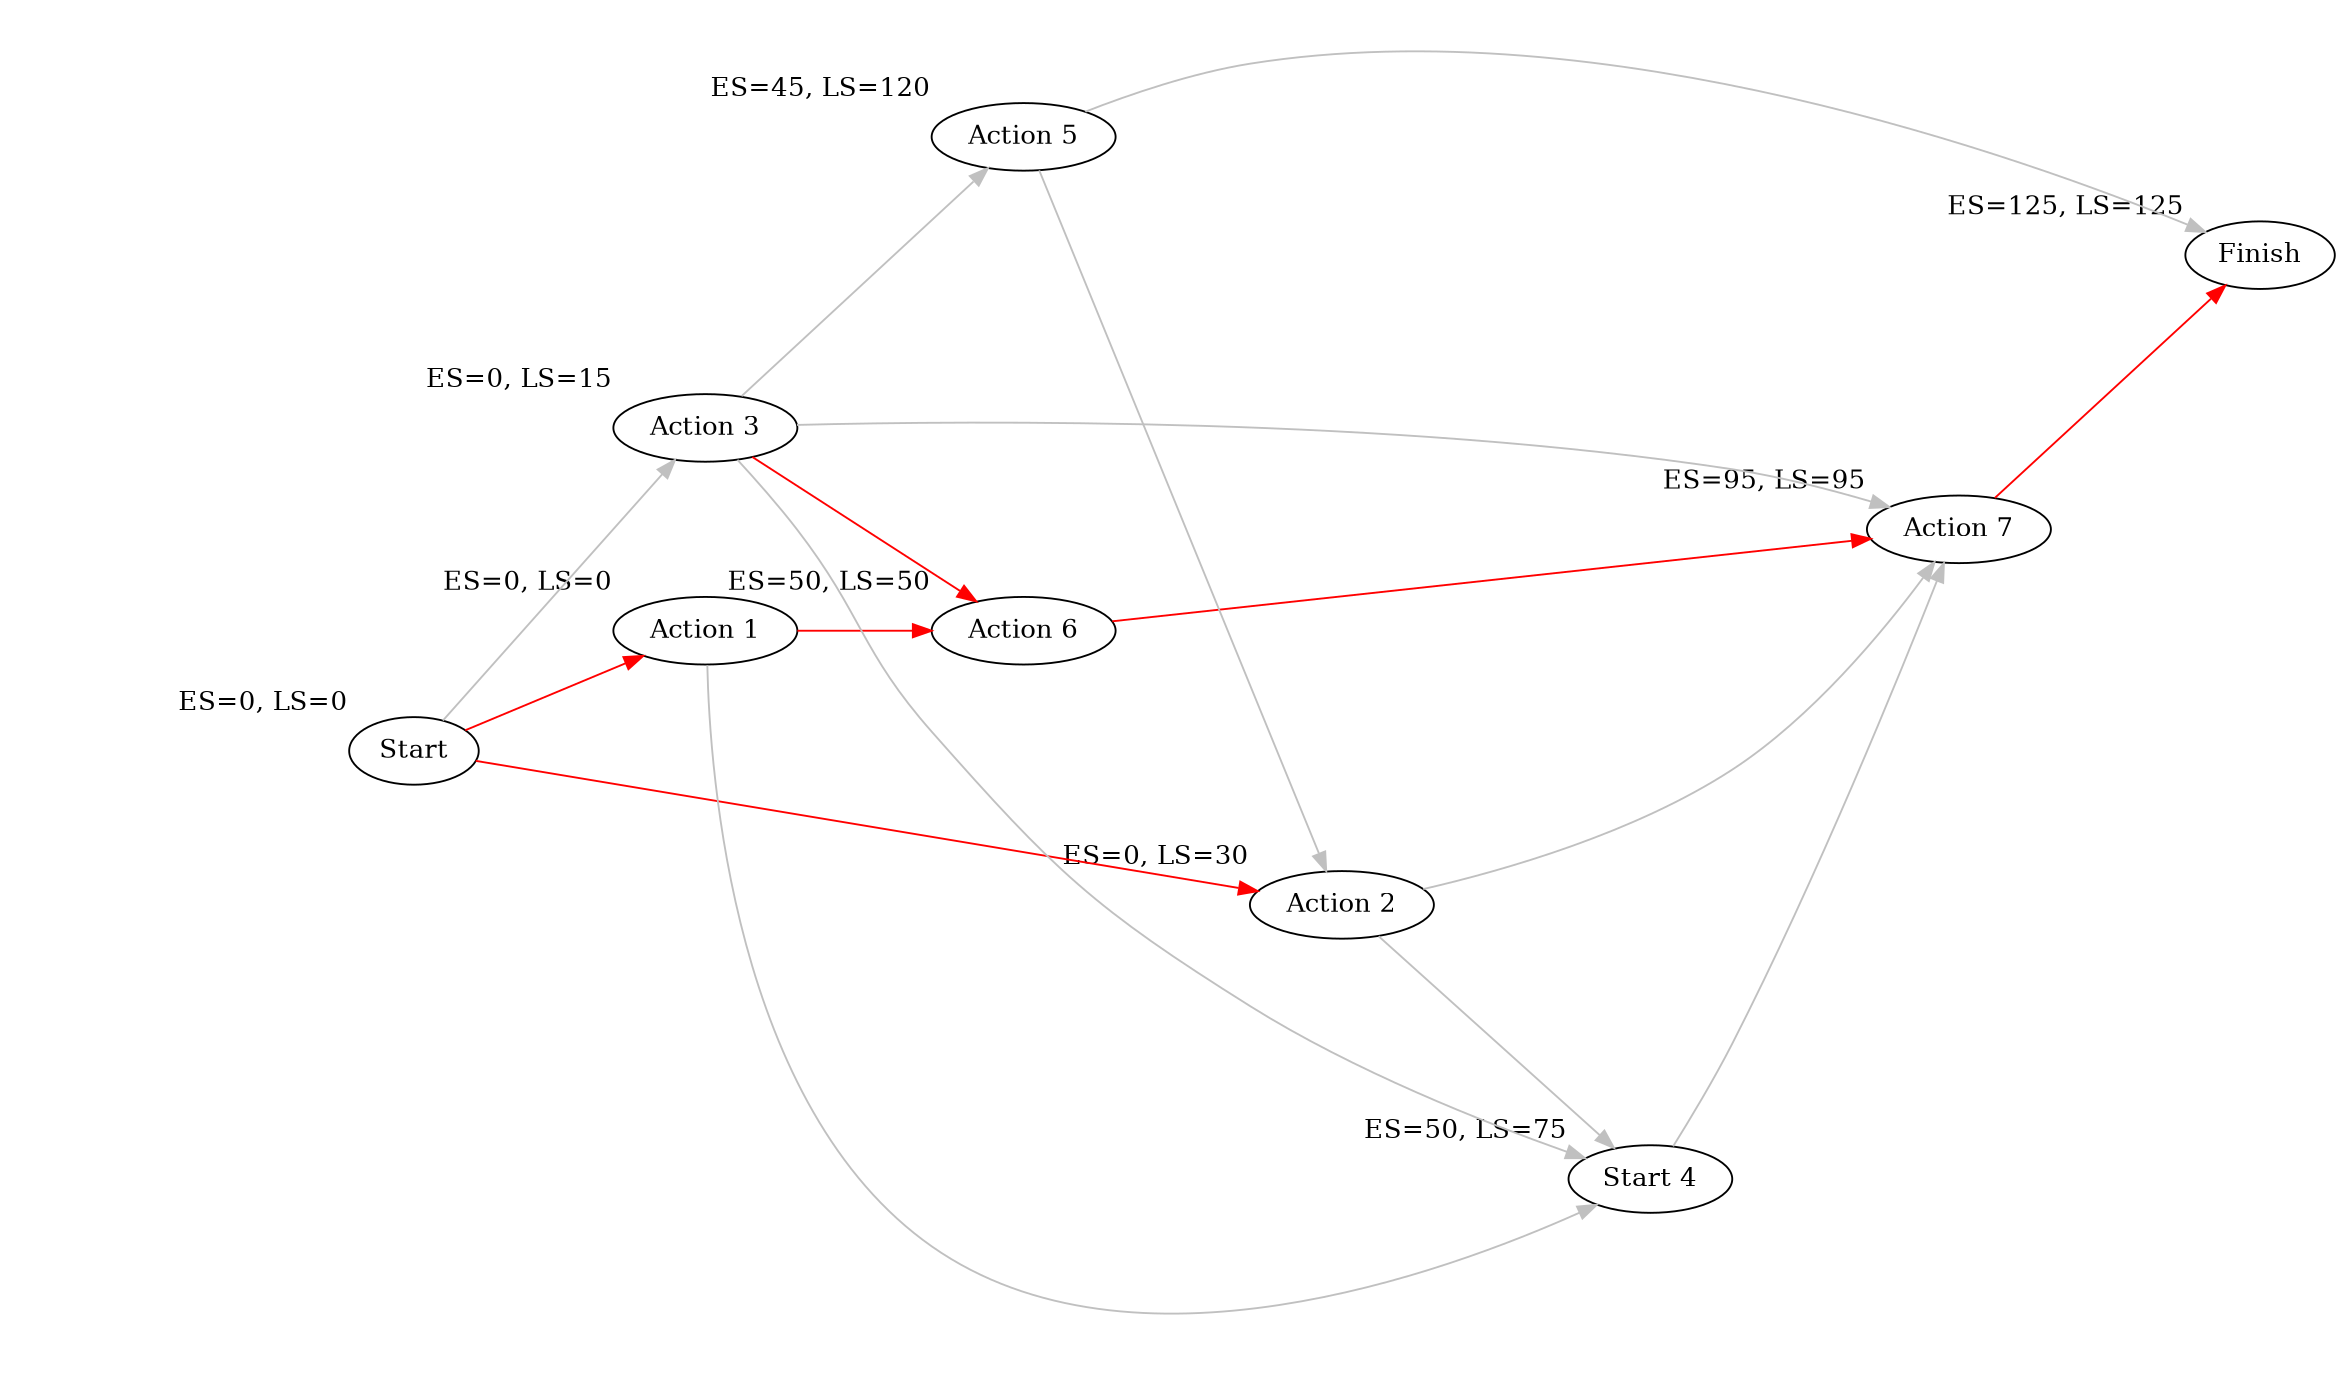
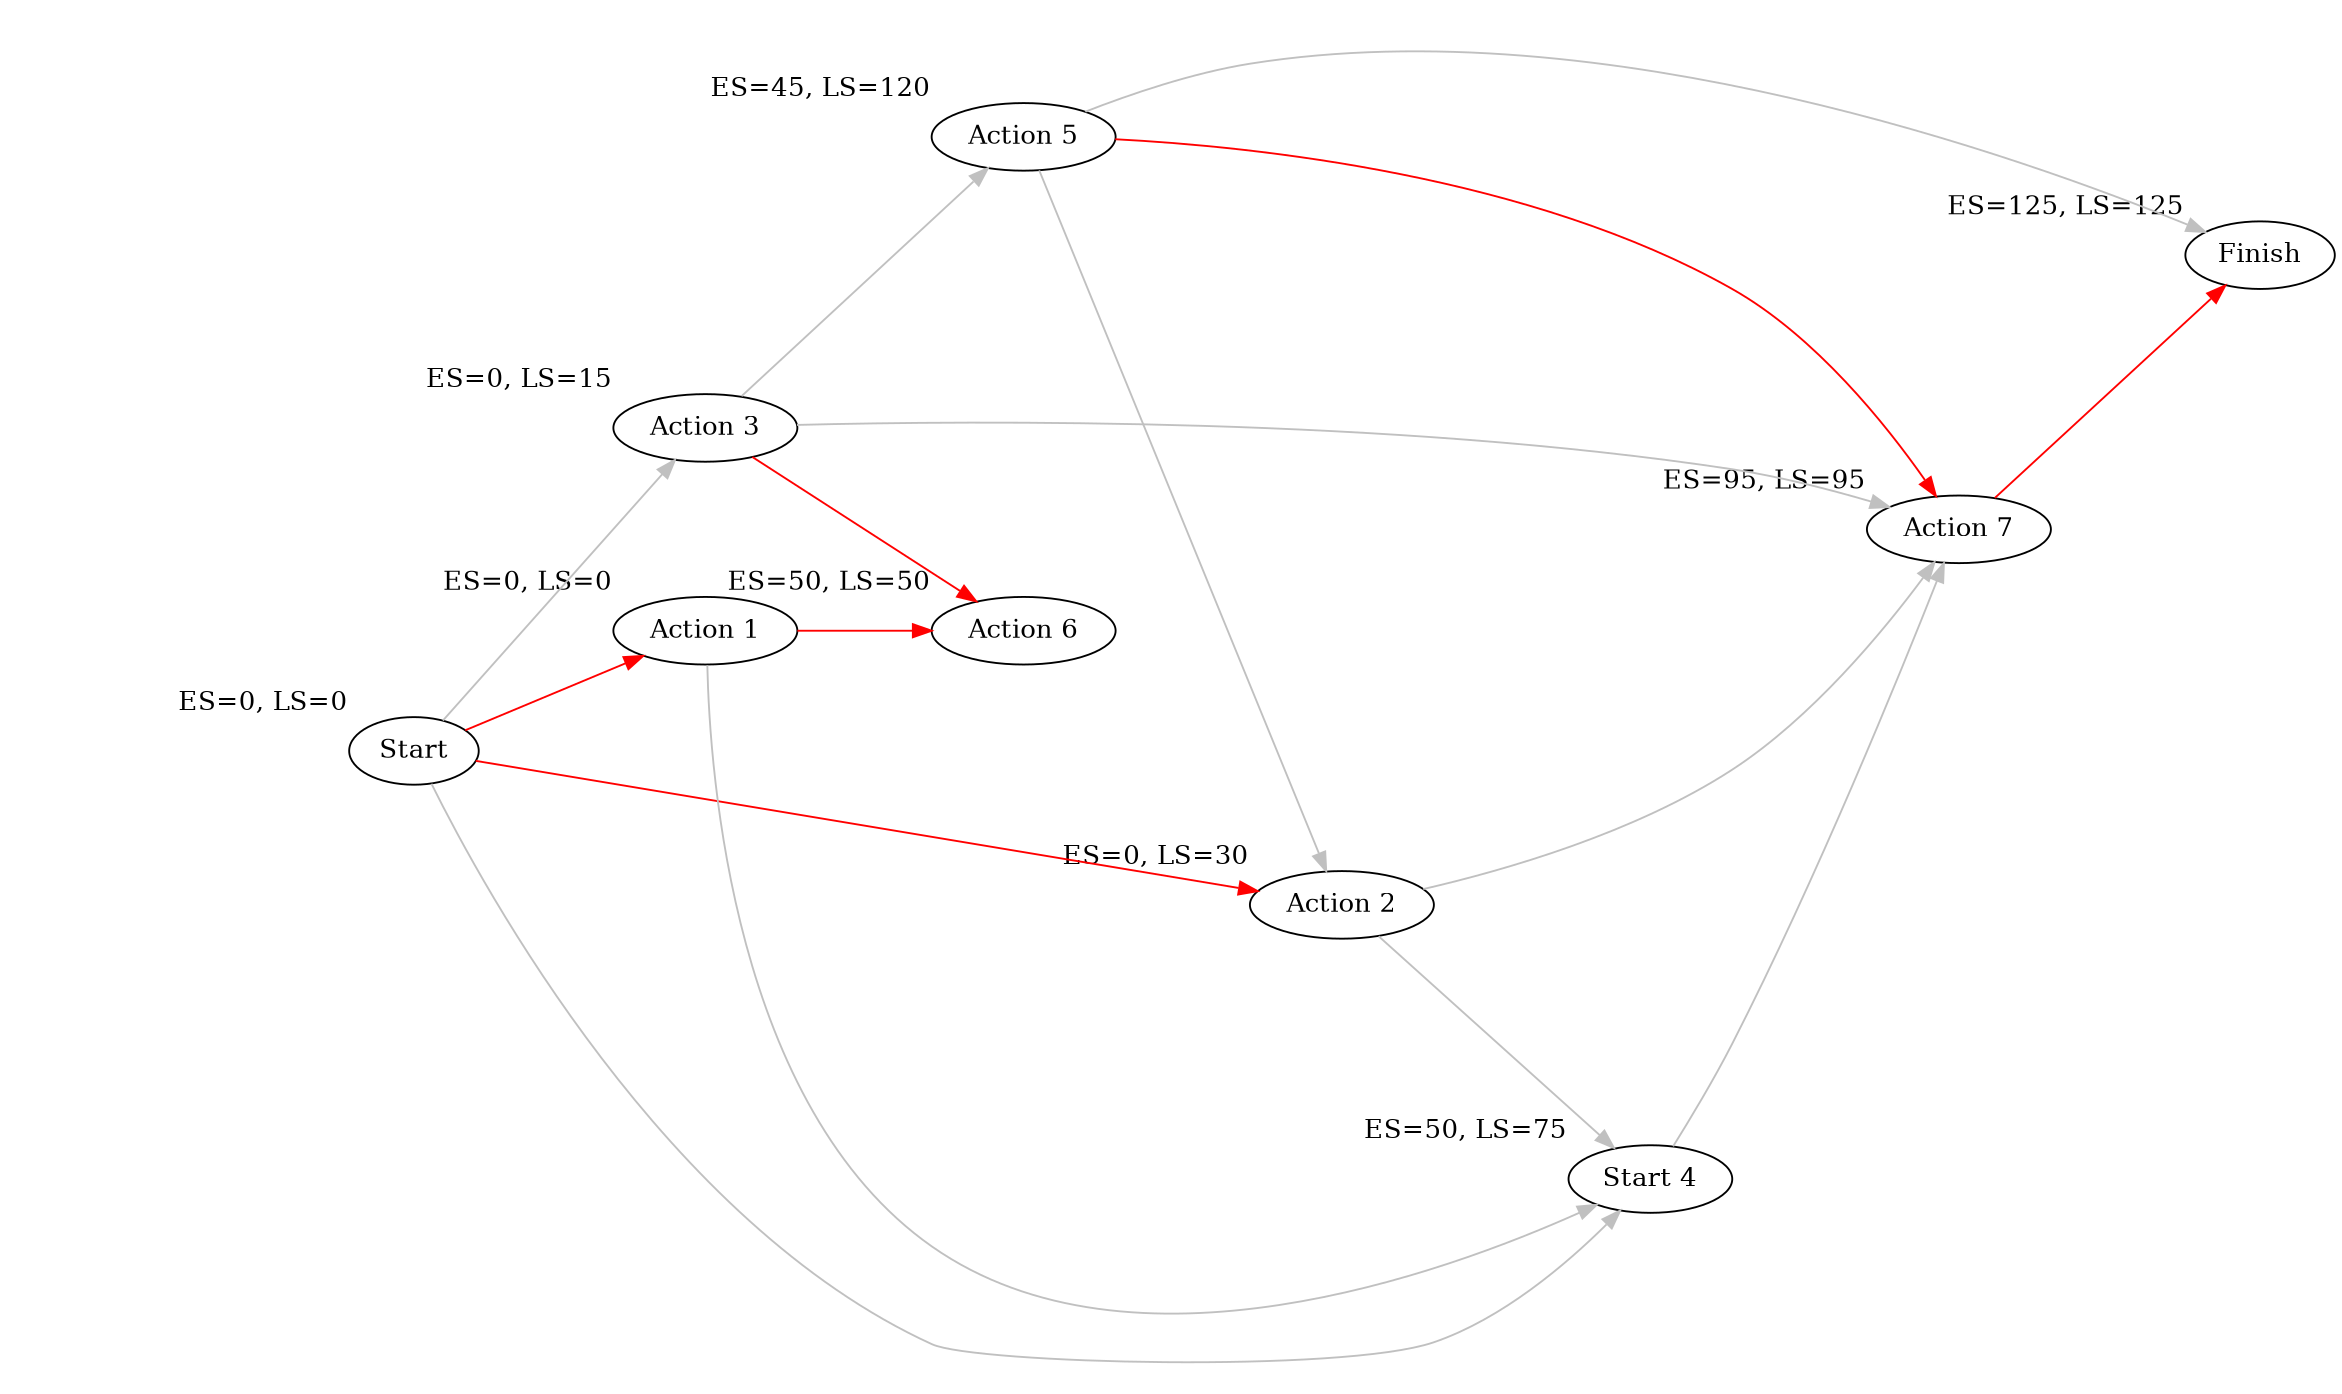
edge "Action 6 ES=50, LS=50" -> "Action 7 ES=95, LS=95": now "Action 5 ES=45, LS=120" -> "Action 7 ES=95, LS=95"
edge "Action 3 ES=0, LS=15" -> "Start 4 ES=50, LS=75": now "Start ES=0, LS=0" -> "Start 4 ES=50, LS=75"
